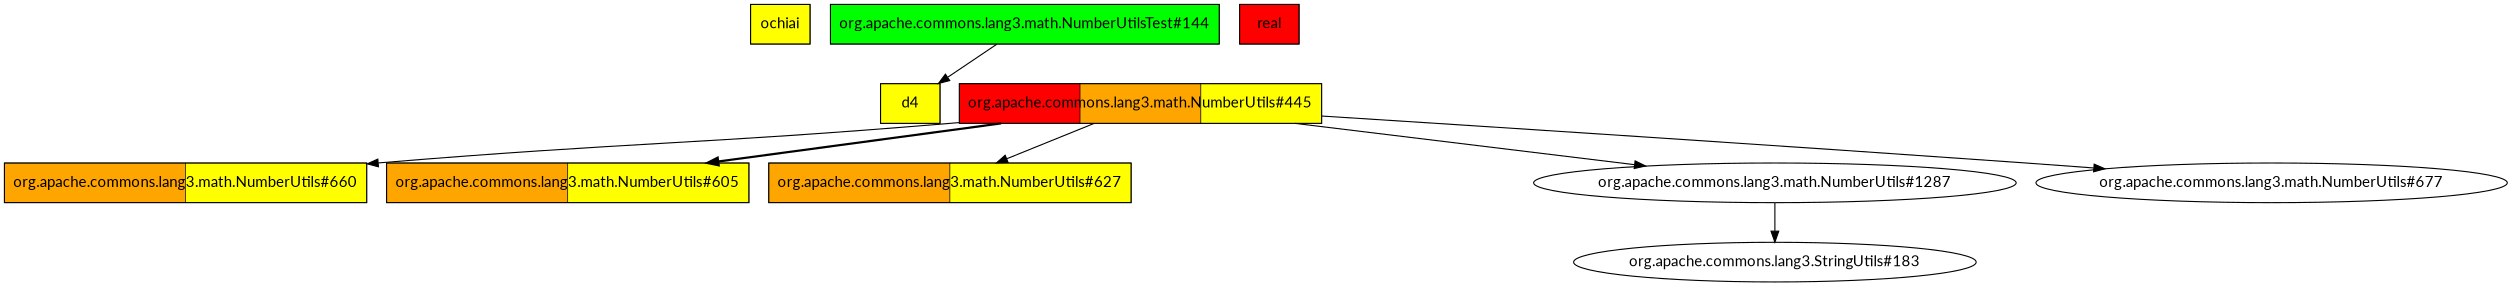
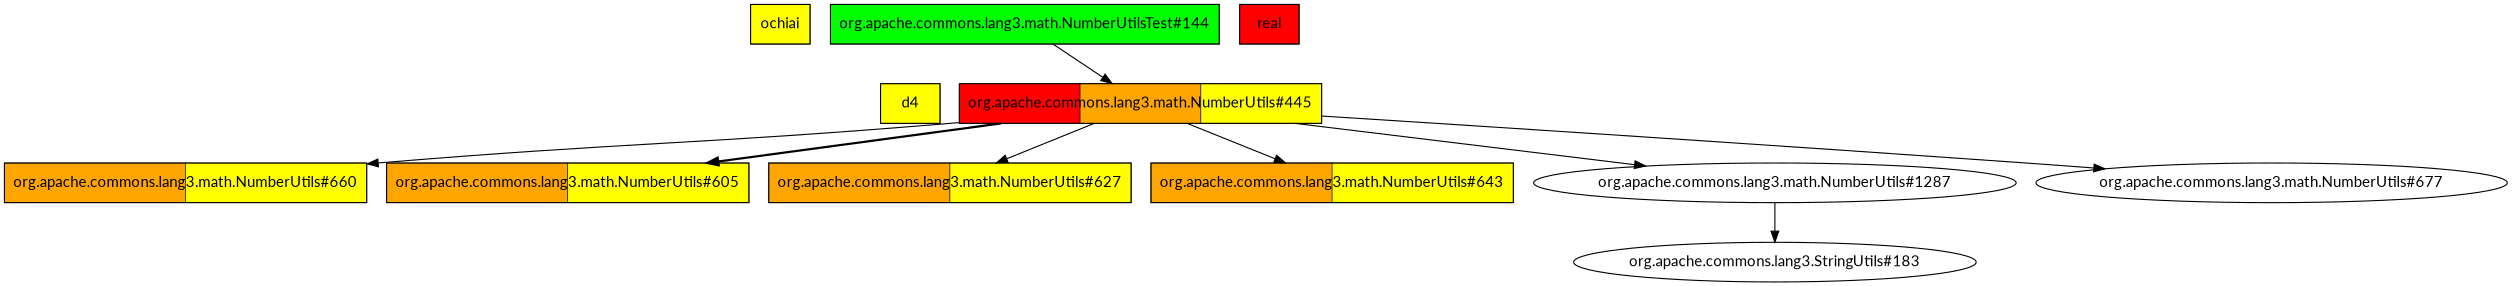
edge "org.apache.commons.lang3.math.NumberUtilsTest#144" -> "d4": now "org.apache.commons.lang3.math.NumberUtilsTest#144" -> "org.apache.commons.lang3.math.NumberUtils#445"
node "org.apache.commons.lang3.math.NumberUtils#643": added
